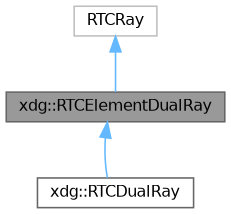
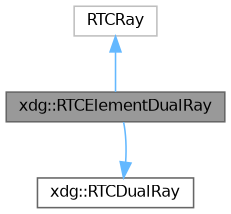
edge "xdg::RTCDualRay" -> "xdg::RTCElementDualRay": reversed
